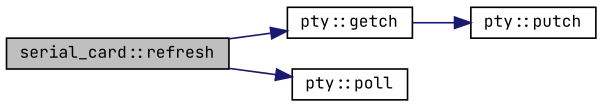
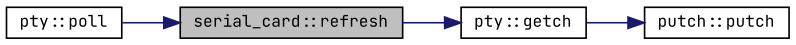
node "pty::putch": label "pty::putch" -> "putch::putch"
edge "serial_card::refresh" -> "pty::poll": reversed
